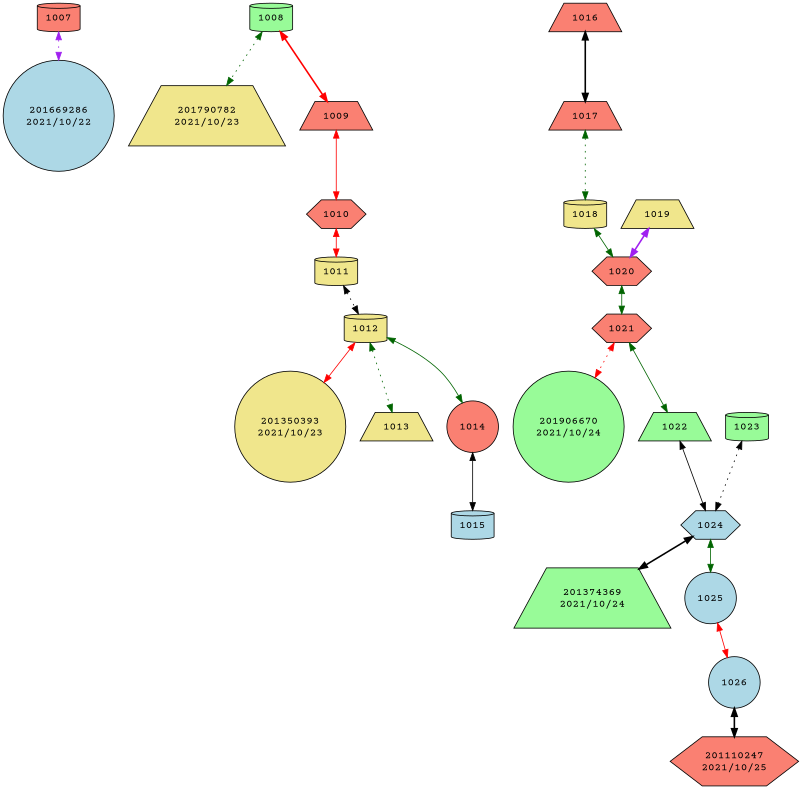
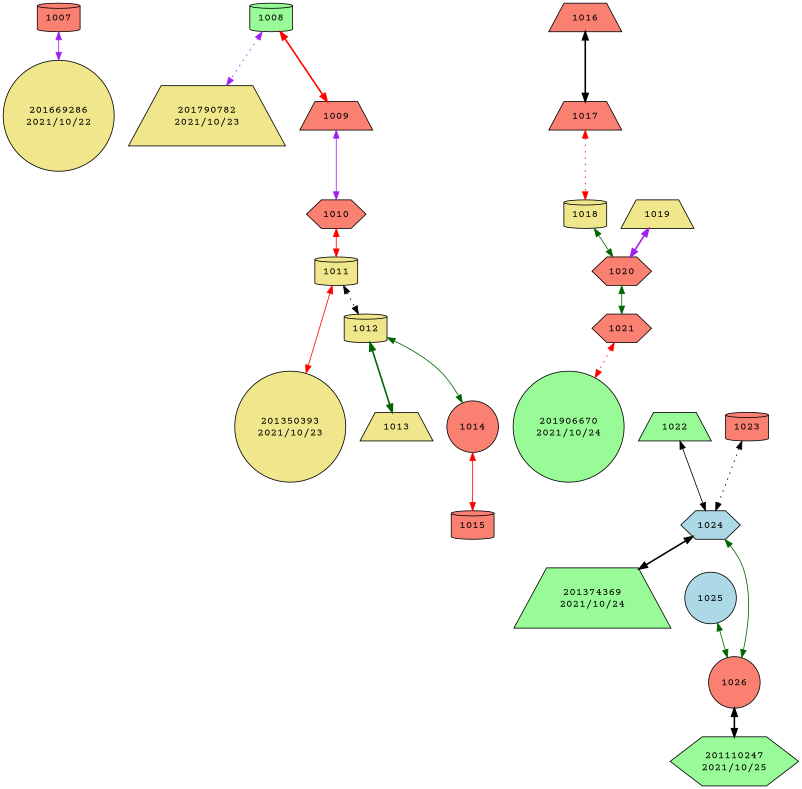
edge "1007" -- "201669286 2021/10/22": style dotted -> solid
edge "1008" -- "201790782 2021/10/23": color darkgreen -> purple
node "201669286 2021/10/22": fillcolor lightblue -> khaki
edge "1009" -- "1010": color red -> purple
edge "1017" -- "1018": color darkgreen -> red
edge "1012" -- "201350393 2021/10/23": now "1011" -- "201350393 2021/10/23"
edge "1012" -- "1013": style dotted -> bold
edge "1021" -- "1022": removed
node "1023": fillcolor palegreen -> salmon
edge "1014" -- "1015": color black -> red
node "1015": fillcolor lightblue -> salmon
edge "1024" -- "1025": now "1024" -- "1026"
edge "1025" -- "1026": color red -> darkgreen
node "1026": fillcolor lightblue -> salmon
node "201110247 2021/10/25": fillcolor salmon -> palegreen
